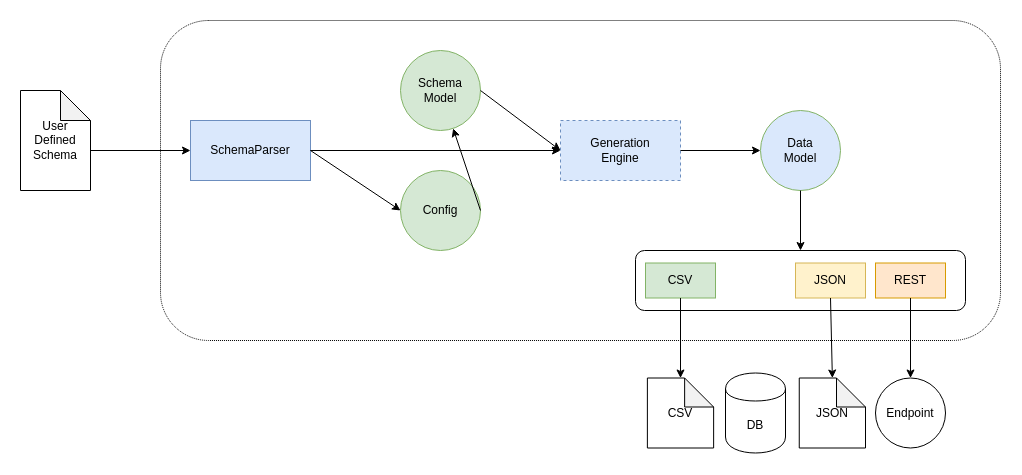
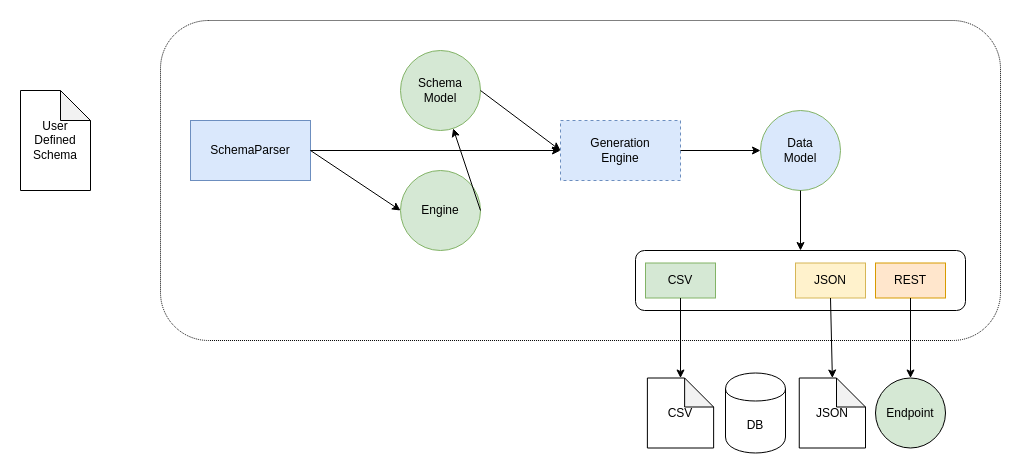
edge "User Defined Schema" -> "SchemaParser": removed
node "Config": label "Config" -> "Engine"
node "Endpoint": fillcolor #ffffff -> #d5e8d4
